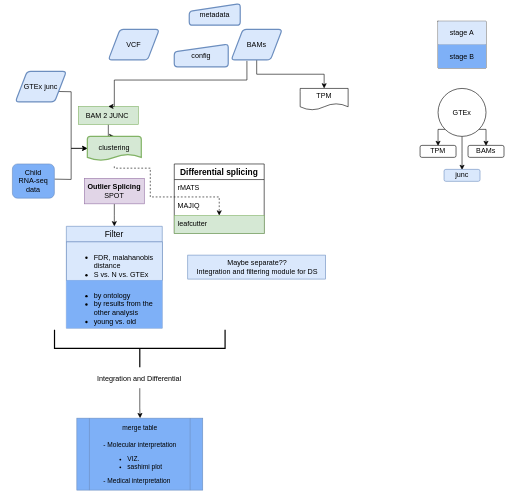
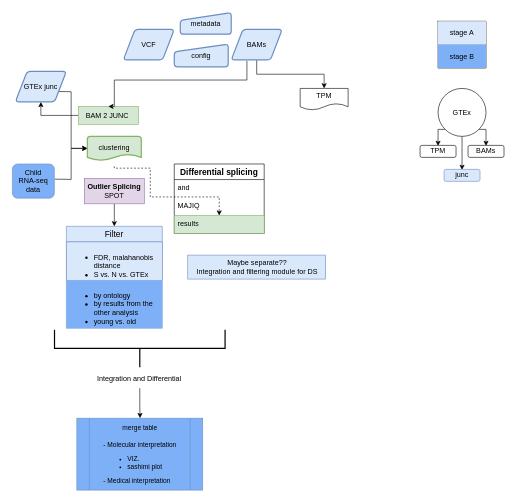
node "metadata": moved (215, 14) -> (206, 23)
node "VCF": moved (134, 45) -> (149, 45)
edge "BAM 2 JUNC" -> "clustering": now "BAM 2 JUNC" -> "GTEx junc"
node "rMATS": label "rMATS" -> "and"
node "leafcutter": label "leafcutter" -> "results"
